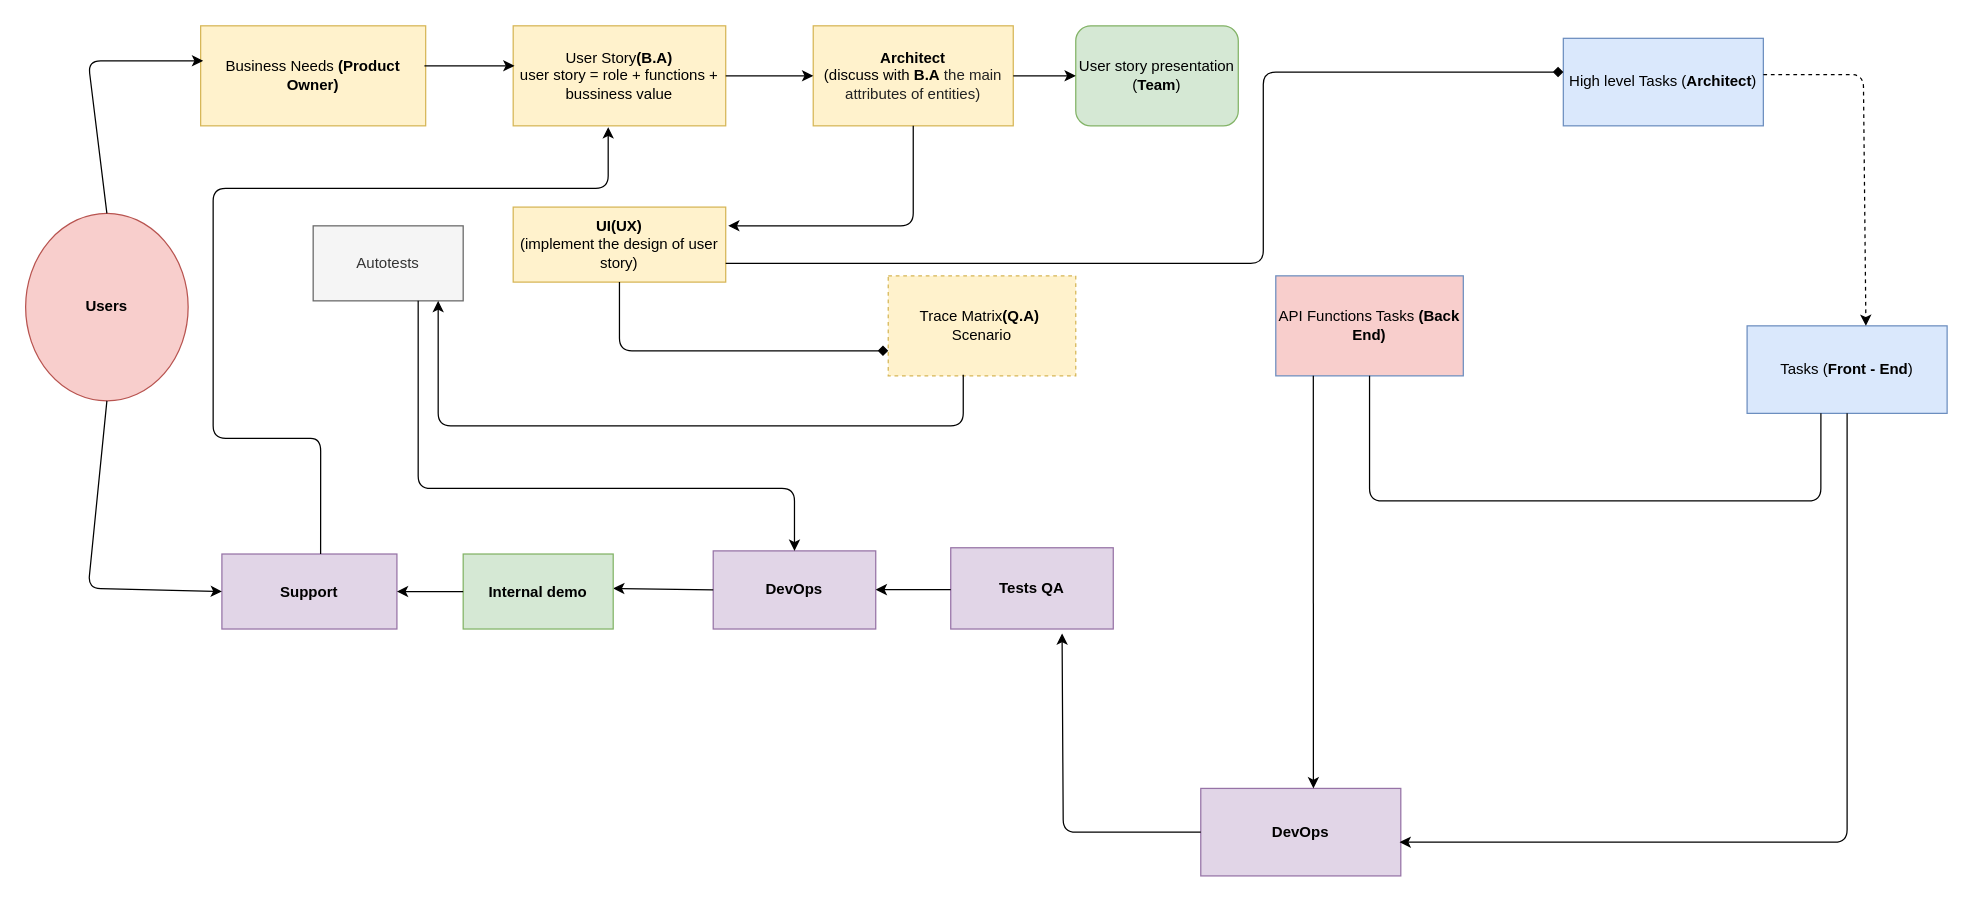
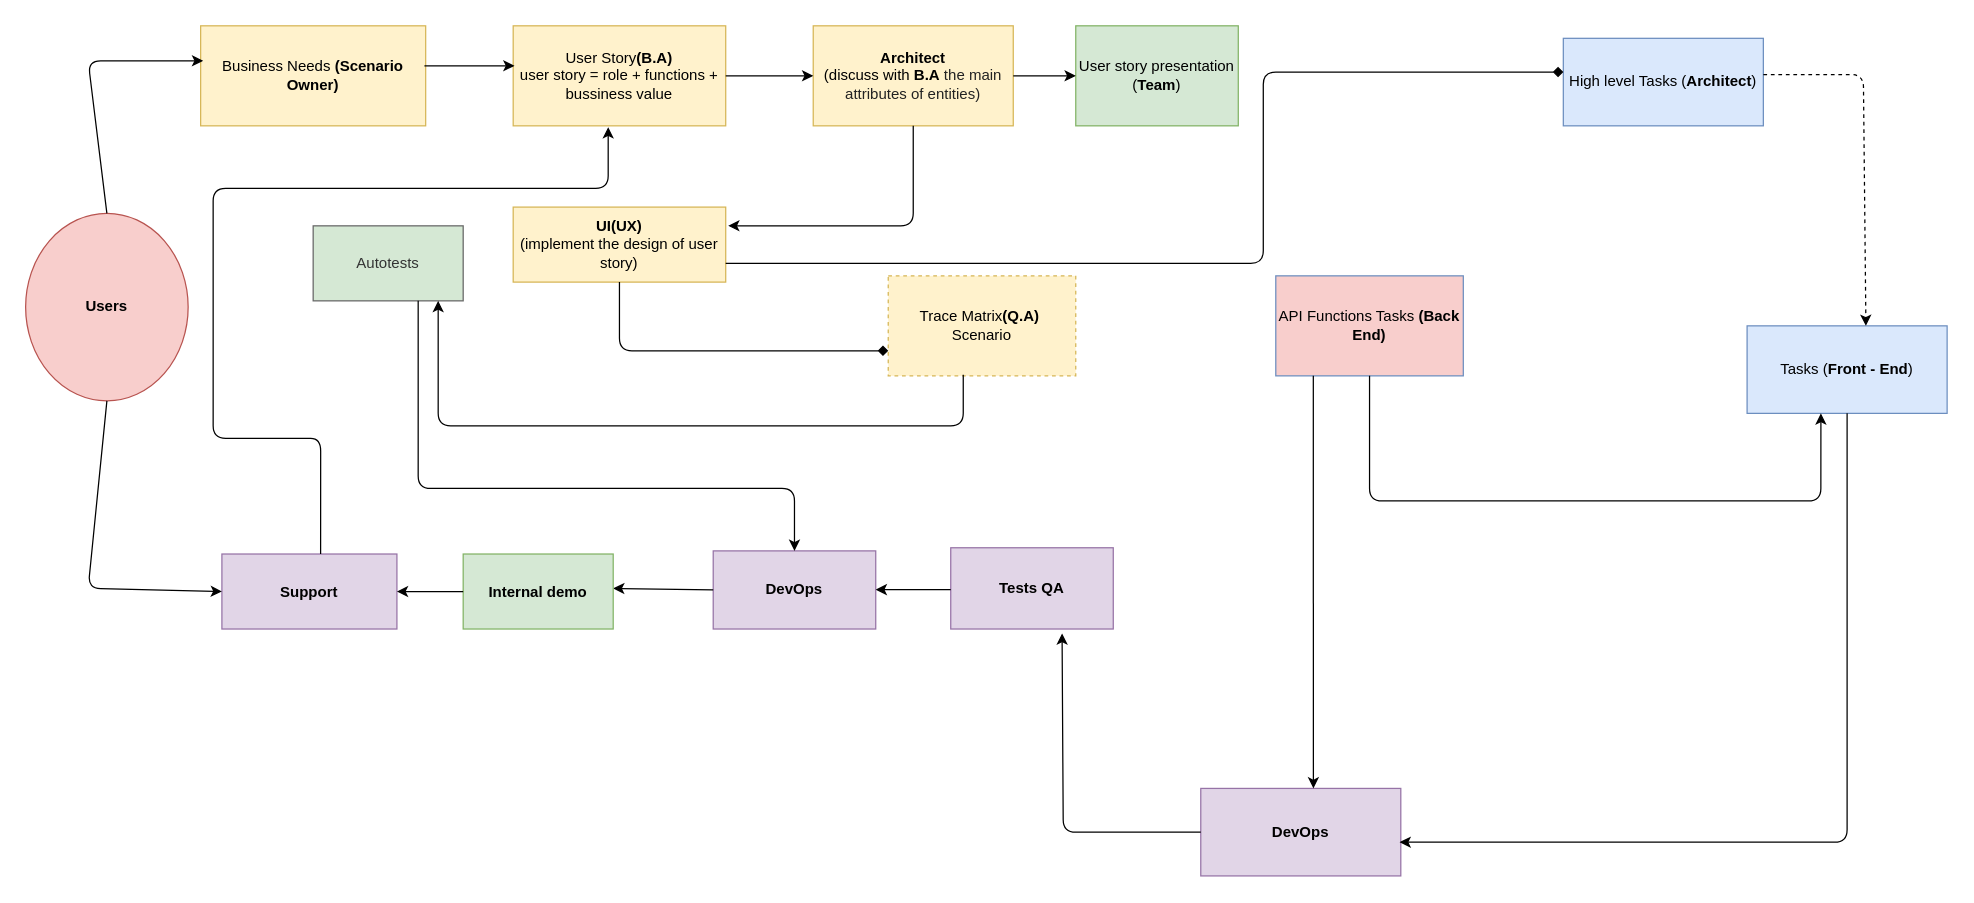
node "Business Needs (Product Owner)": label "Business Needs (Product Owner)" -> "Business Needs (Scenario Owner)"
node "User story presentation (Team)": shape rounded rectangle -> rectangle
node "Autotests": fillcolor #f5f5f5 -> #d5e8d4
edge "API Functions Tasks (Back End)" -- "Tasks (Front - End)": arrowhead none -> classic
